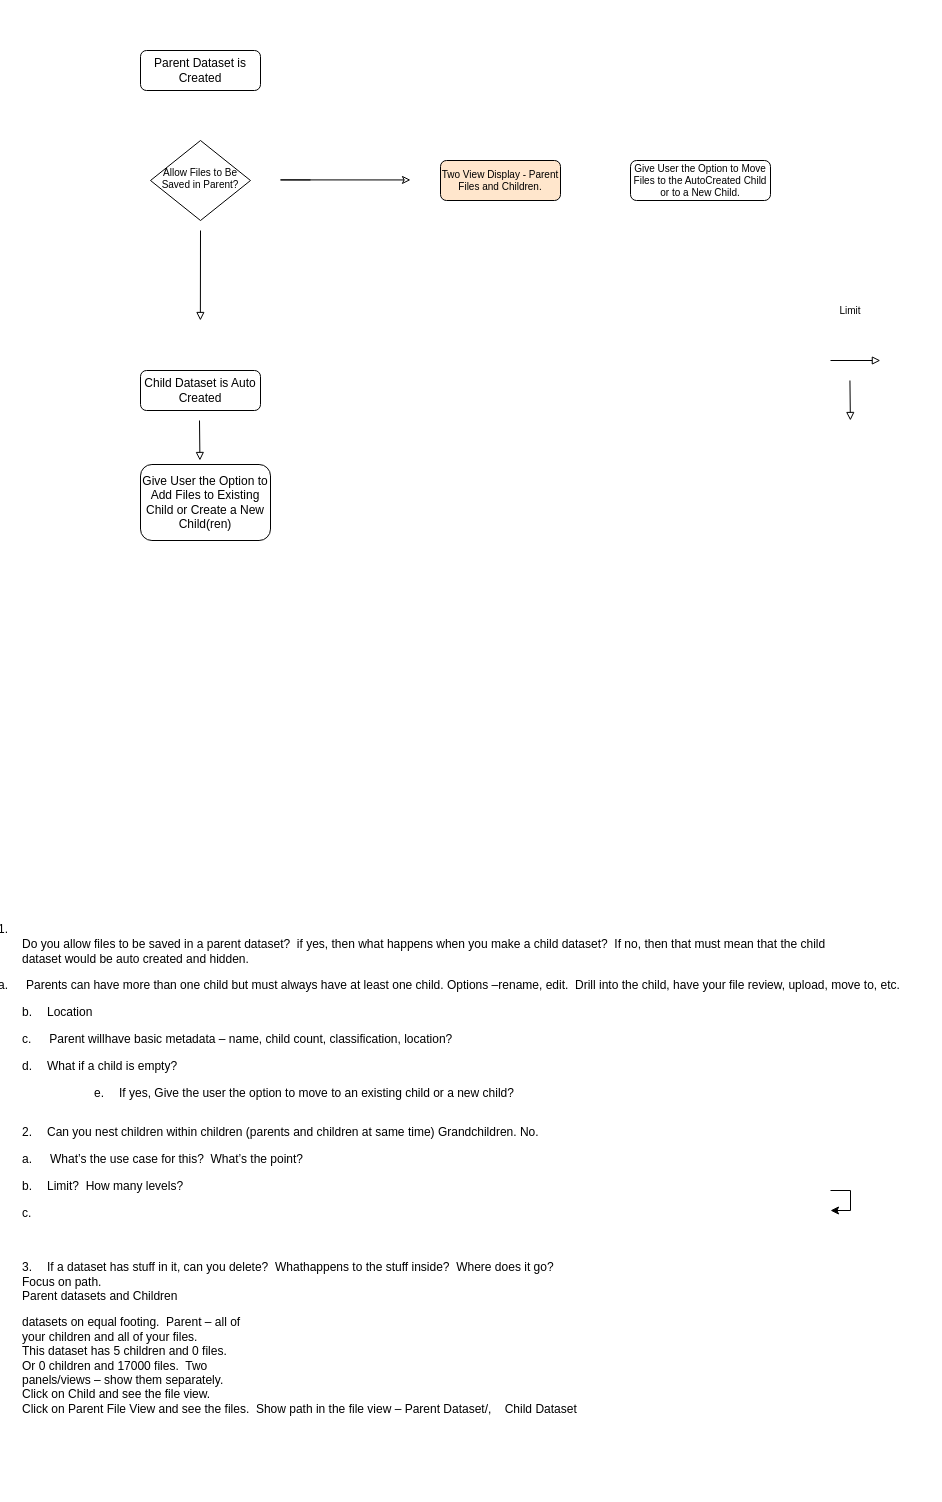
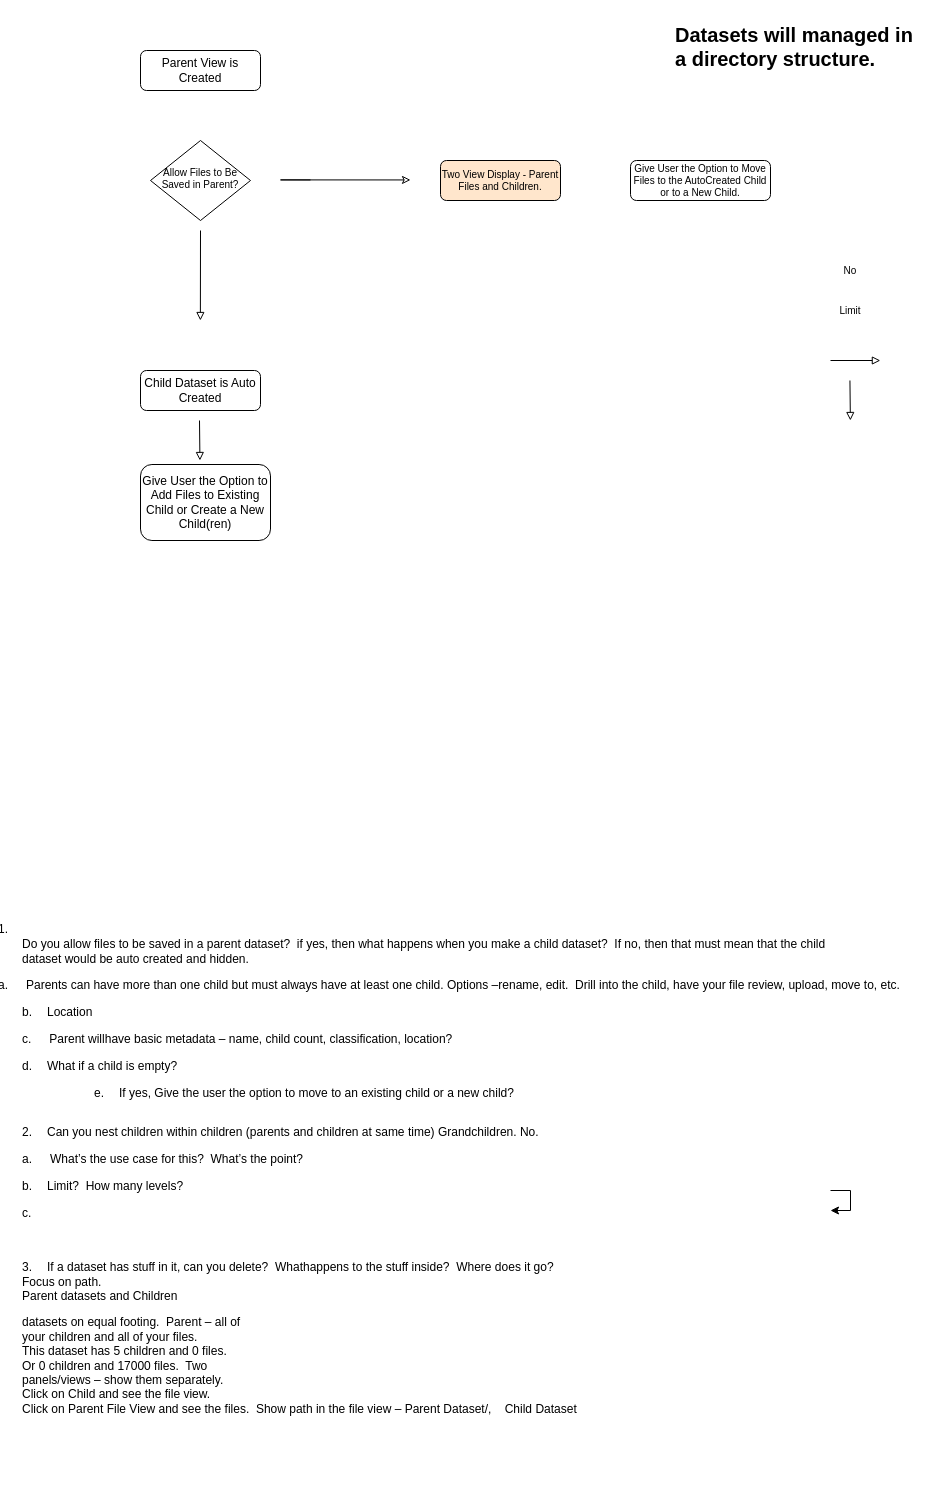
node "Datasets will managed in a directory structure.": added
node "Parent Dataset is Created": label "Parent Dataset is Created" -> "Parent View is Created"
node "No": added
